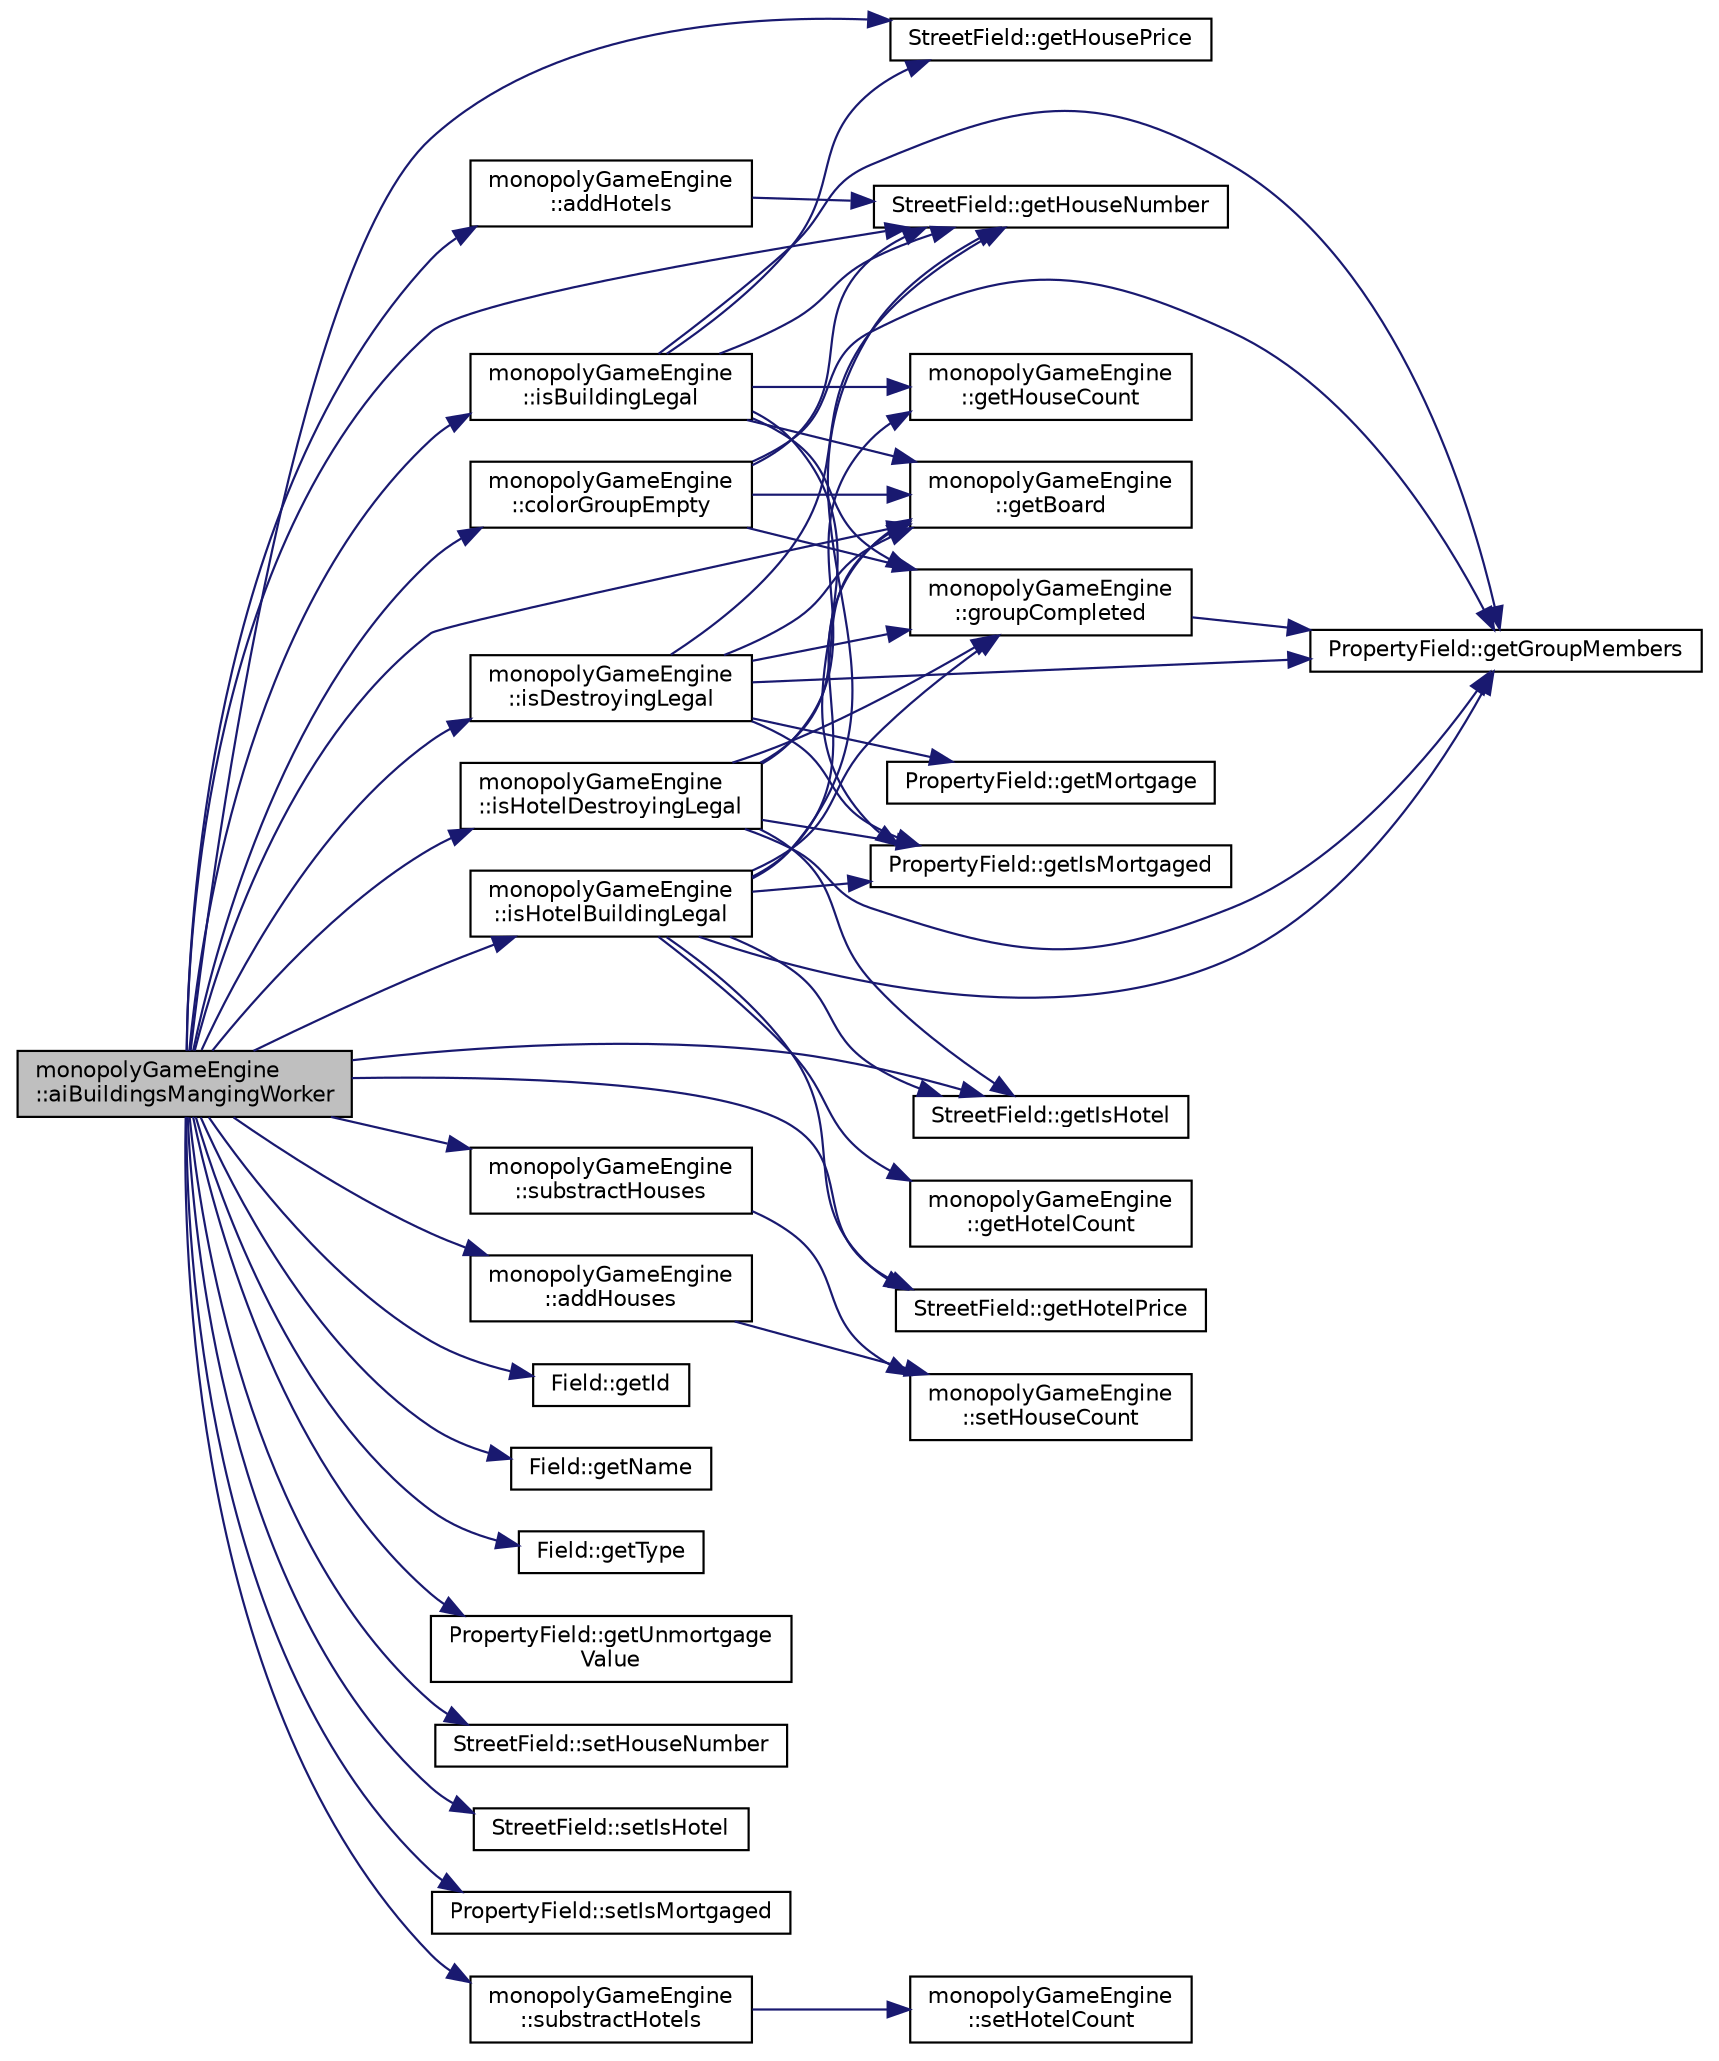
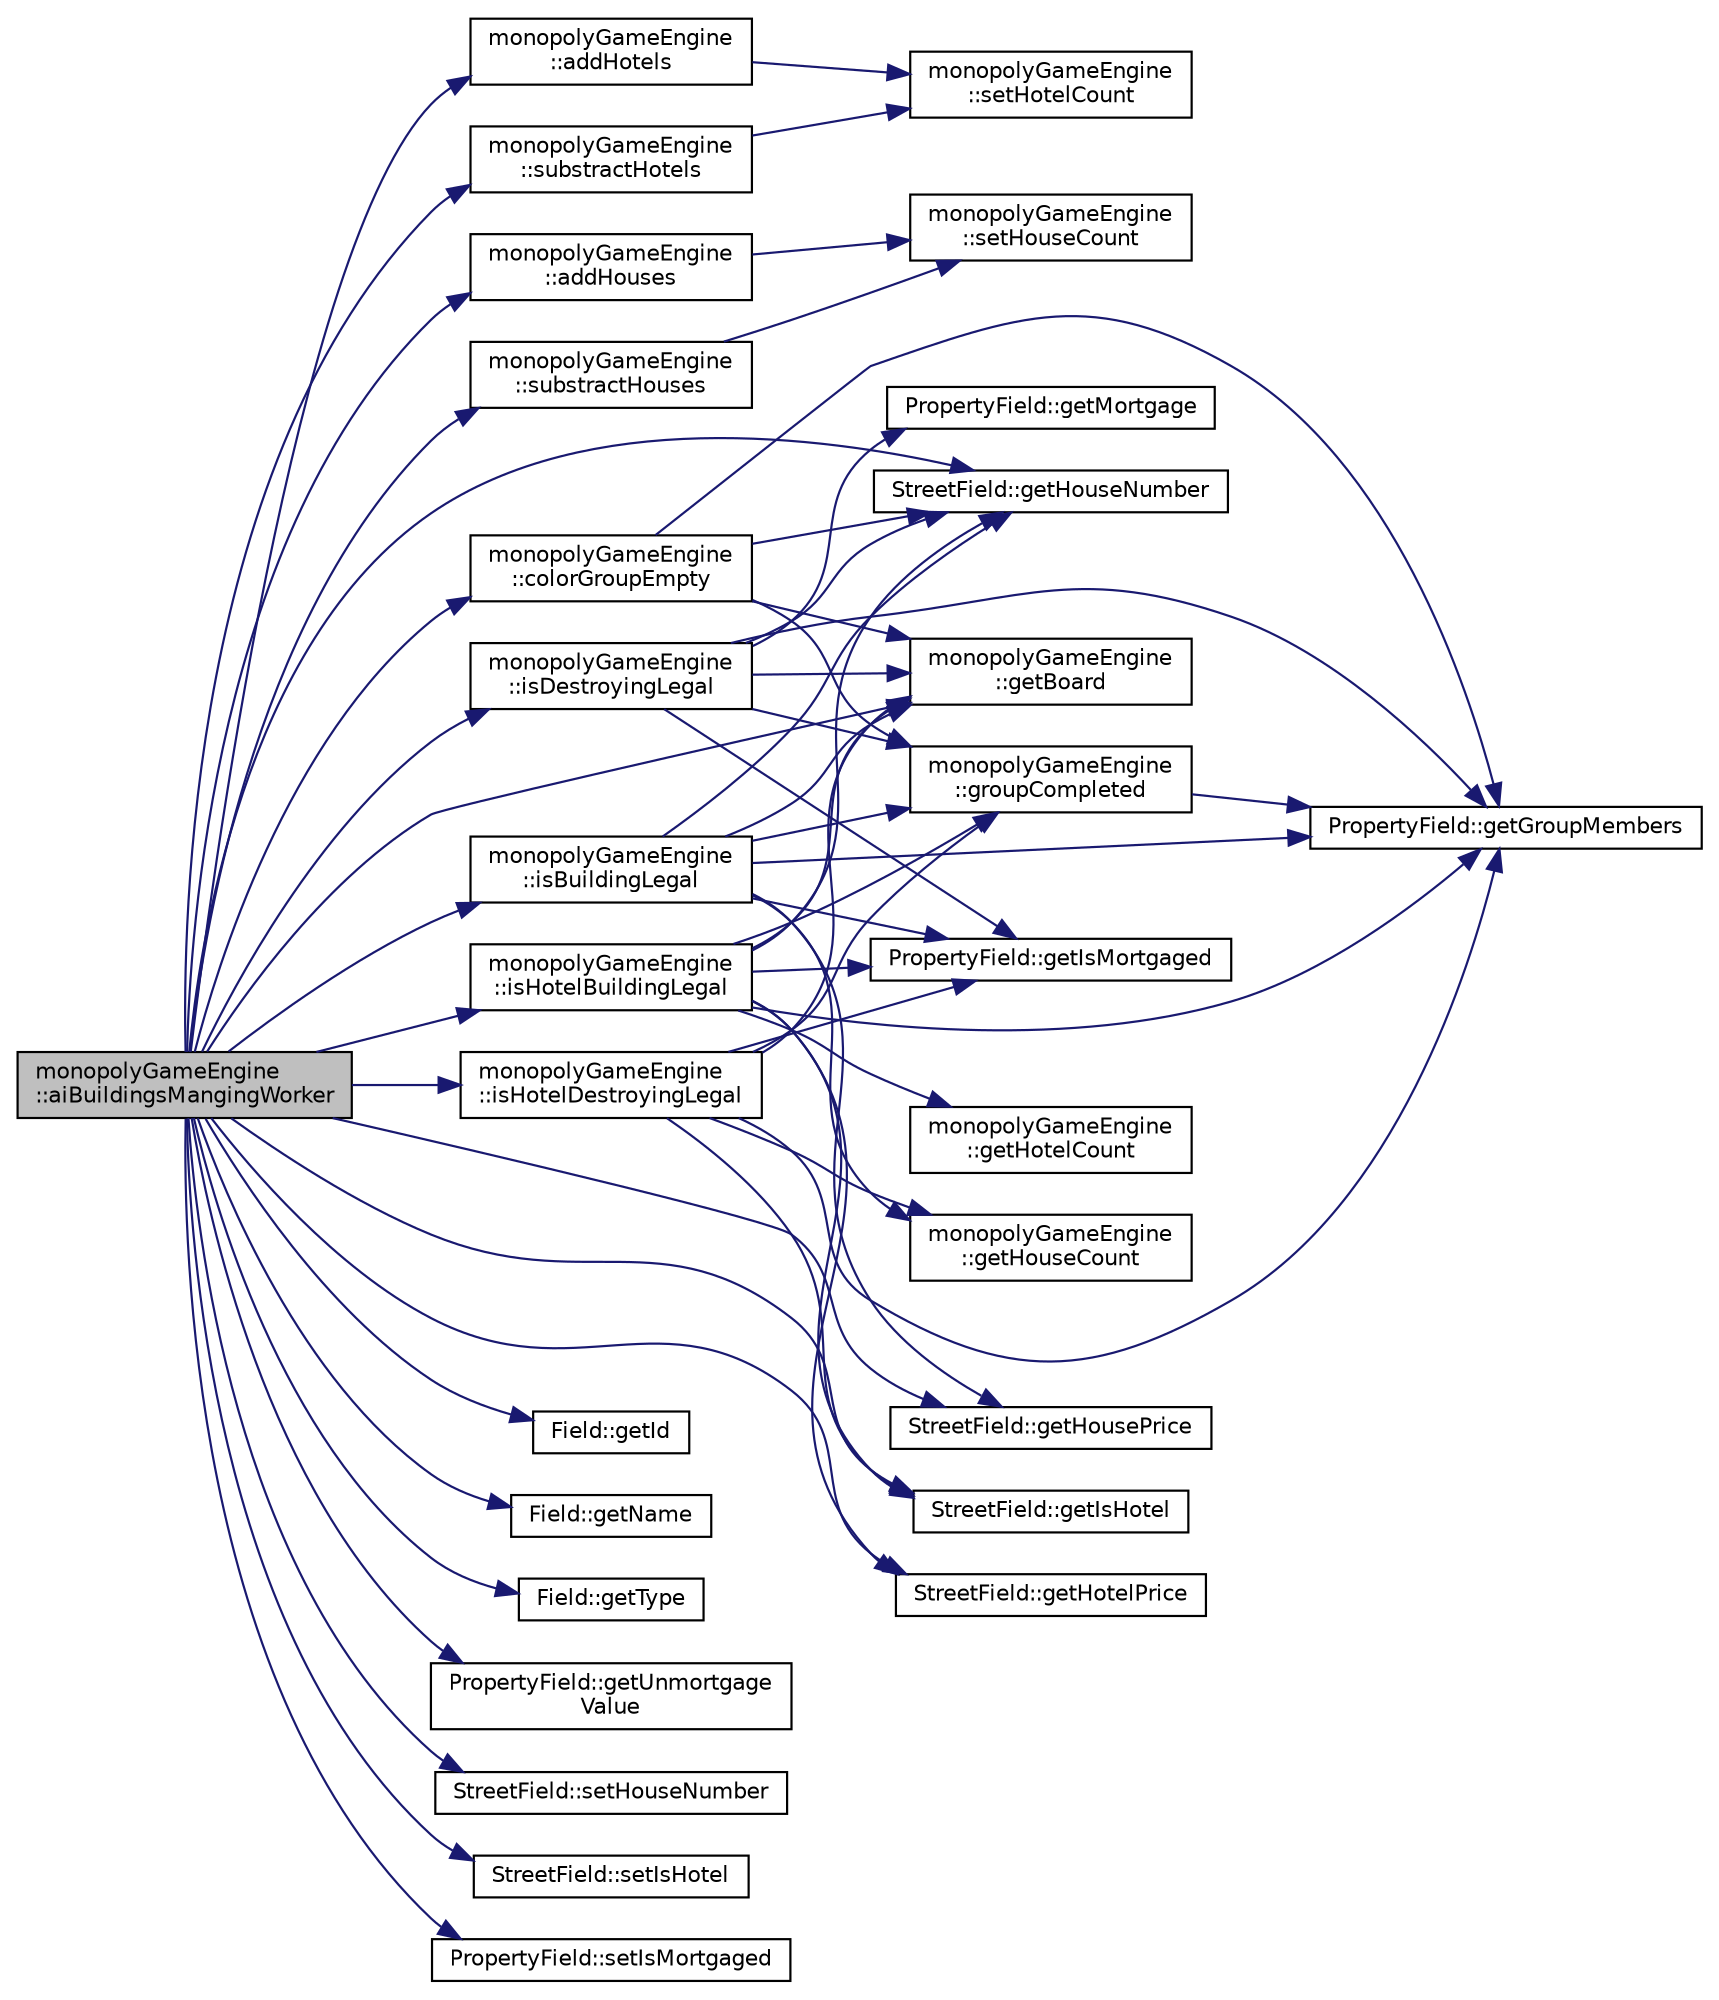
edge "monopolyGameEngine ::addHotels" -> "StreetField::getHouseNumber": now "monopolyGameEngine ::addHotels" -> "monopolyGameEngine ::setHotelCount"
